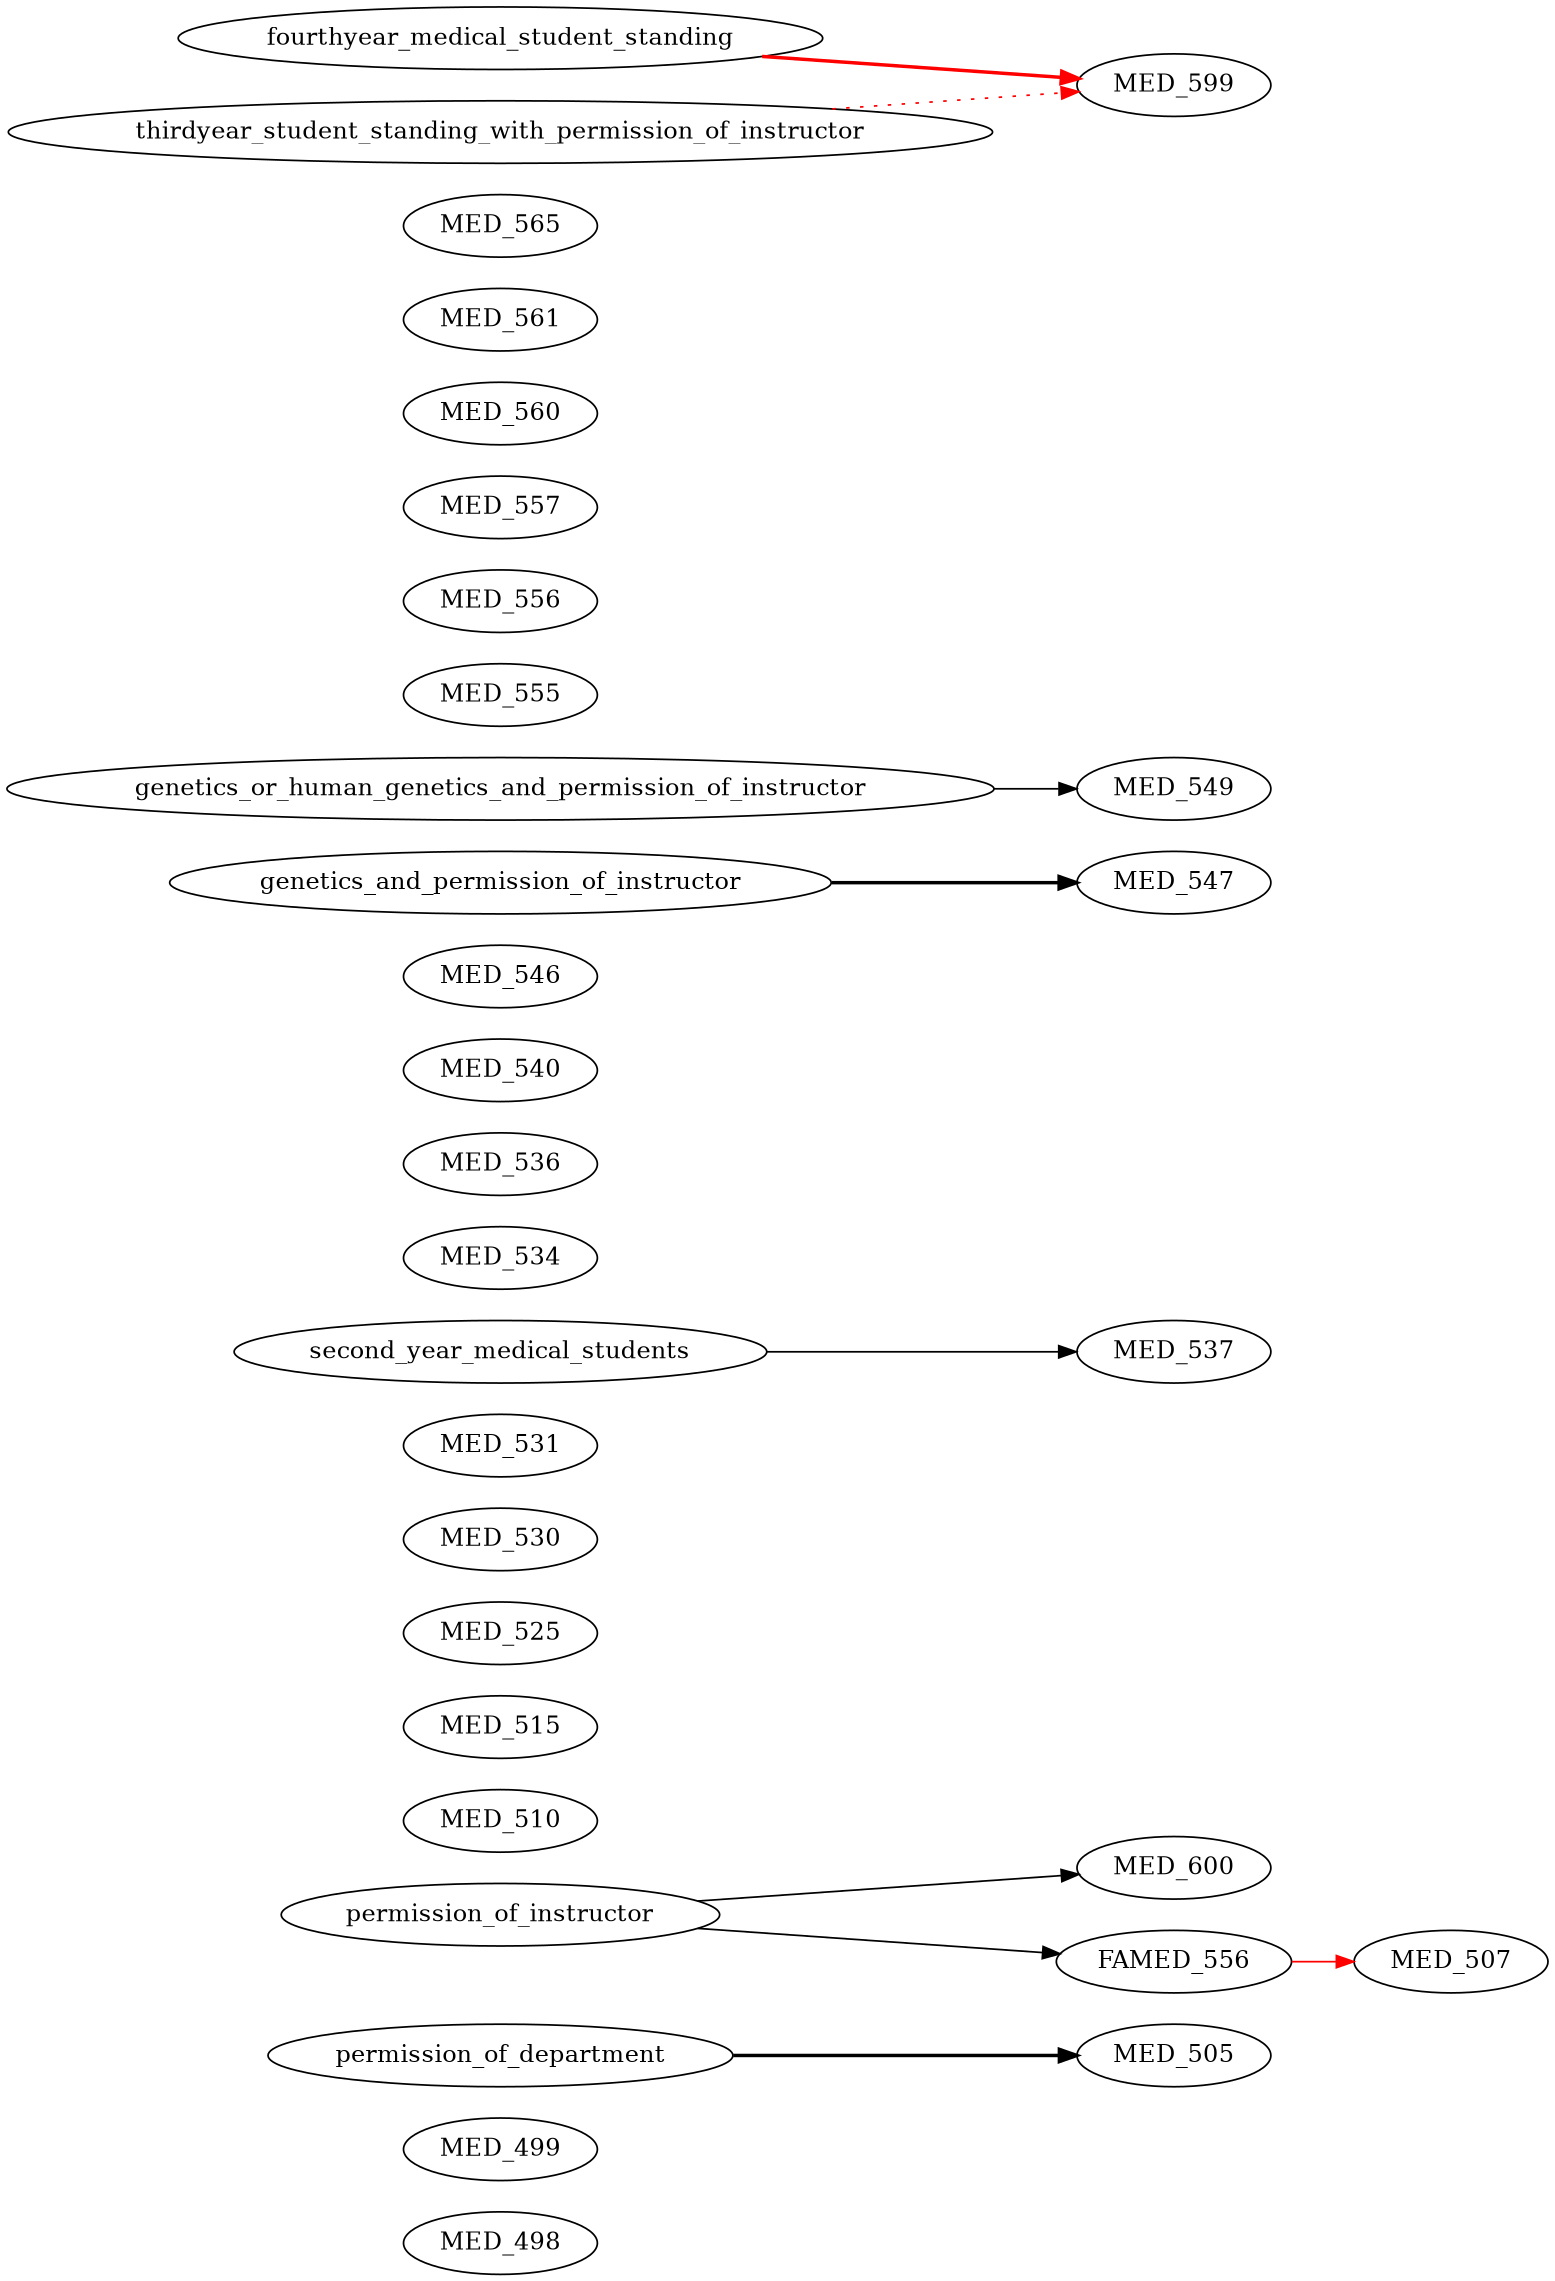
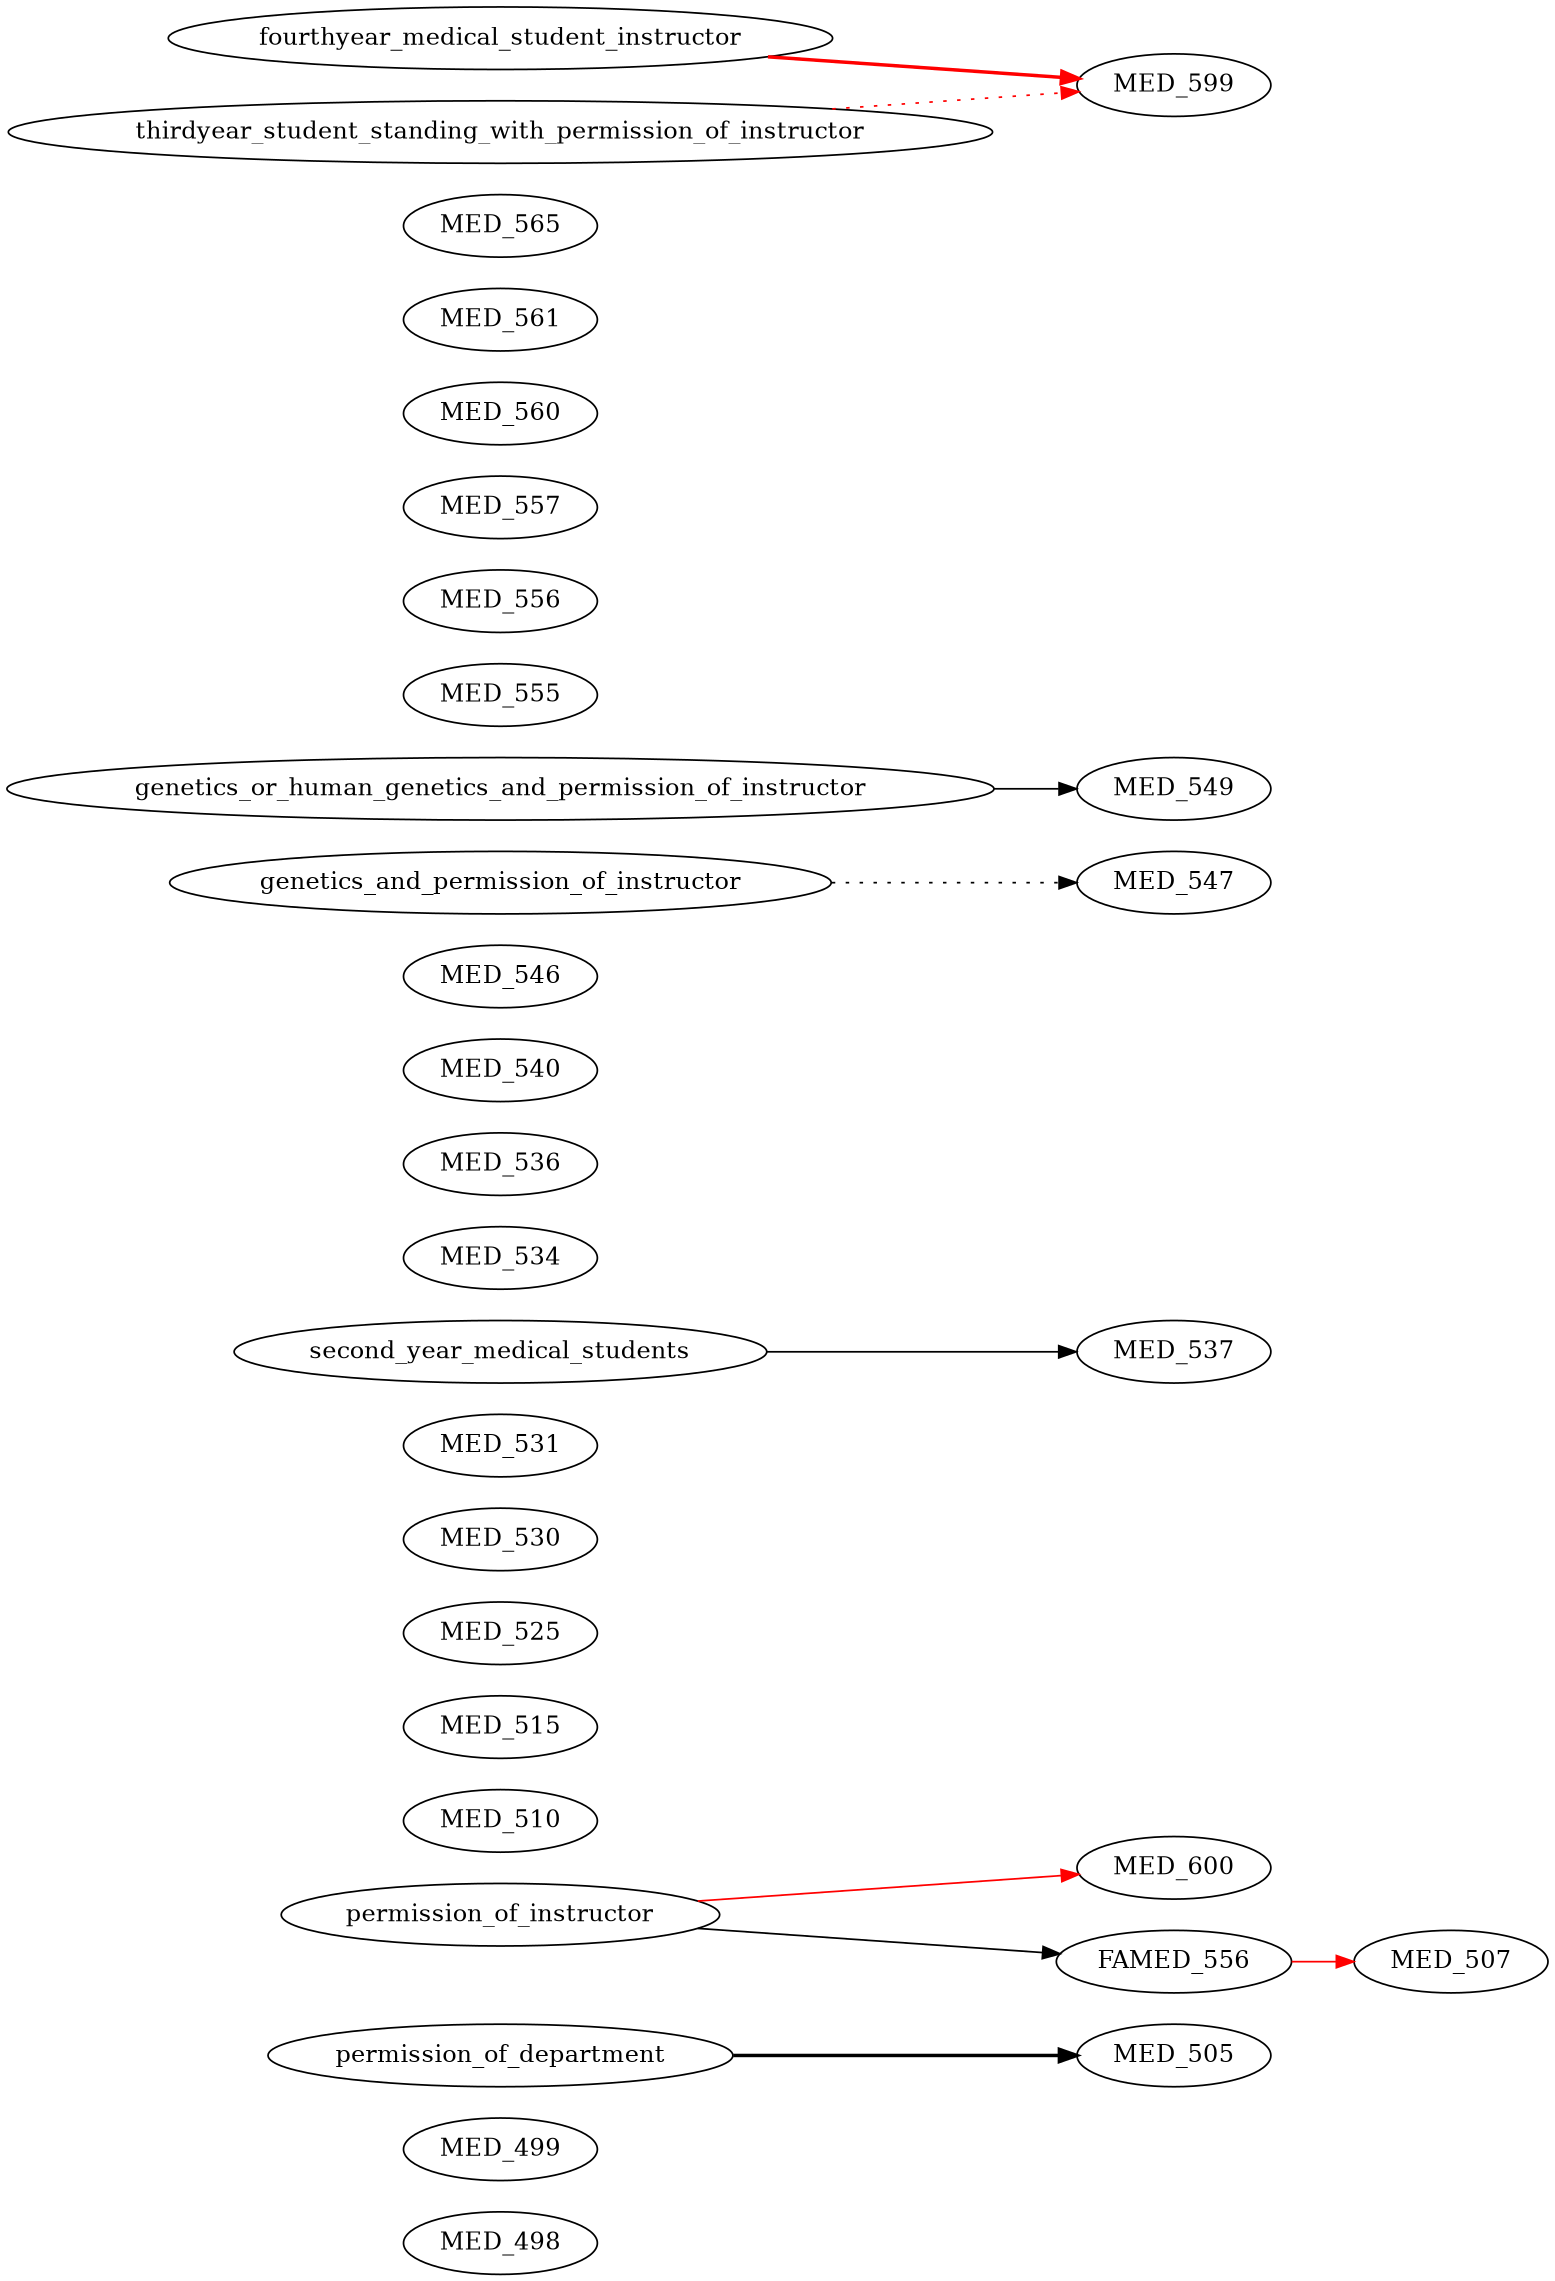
node "fourthyear_medical_student_standing": label "fourthyear_medical_student_standing" -> "fourthyear_medical_student_instructor"
edge "genetics_and_permission_of_instructor" -> "MED_547": style bold -> dotted
edge "permission_of_instructor" -> "MED_600": color black -> red
